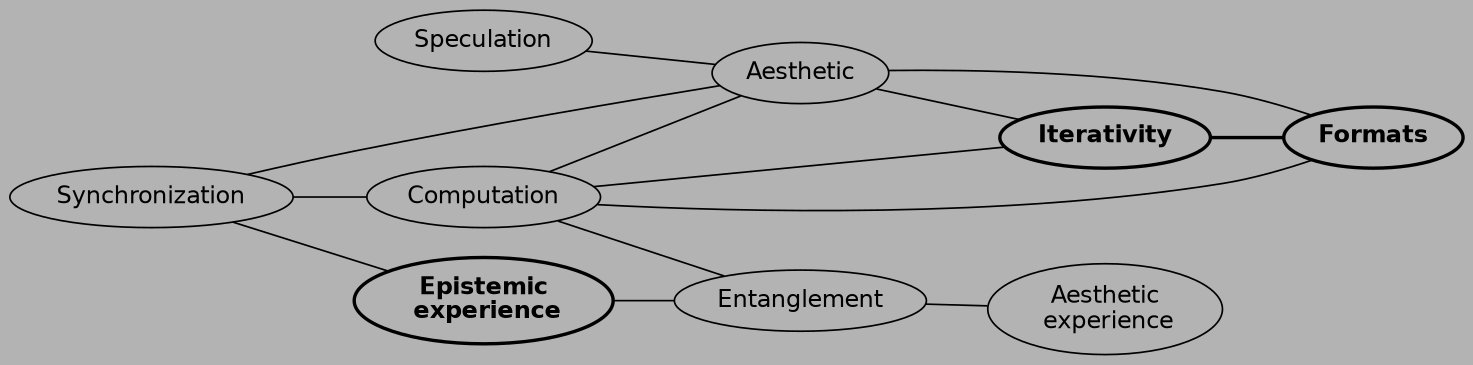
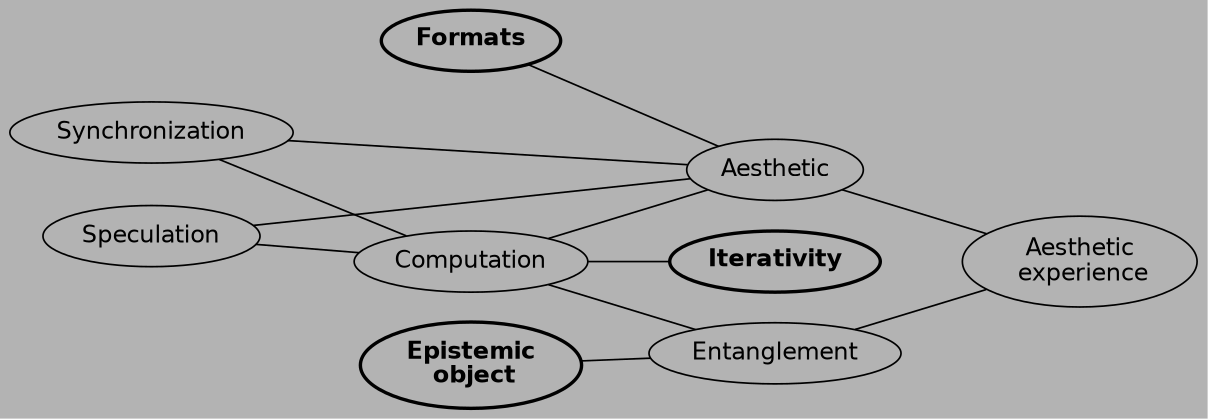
edge "Aesthetic" -- "Iterativity": now "Aesthetic" -- "Aesthetic experience"
edge "Iterativity" -- "Formats": removed
edge "Formats" -- "Computation": now "Speculation" -- "Computation"
edge "Synchronization" -- "Epistemic": removed
node "Epistemic": text "experience" -> "object"
